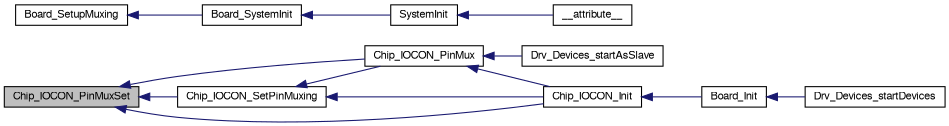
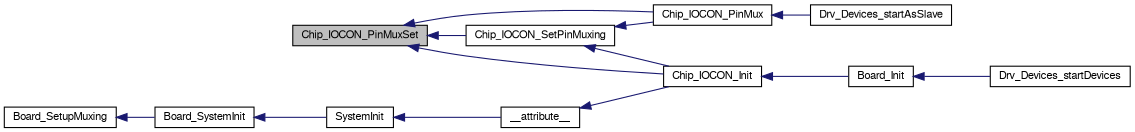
edge "Chip_IOCON_Init" -> "Chip_IOCON_PinMux": now "Chip_IOCON_Init" -> "__attribute__"
